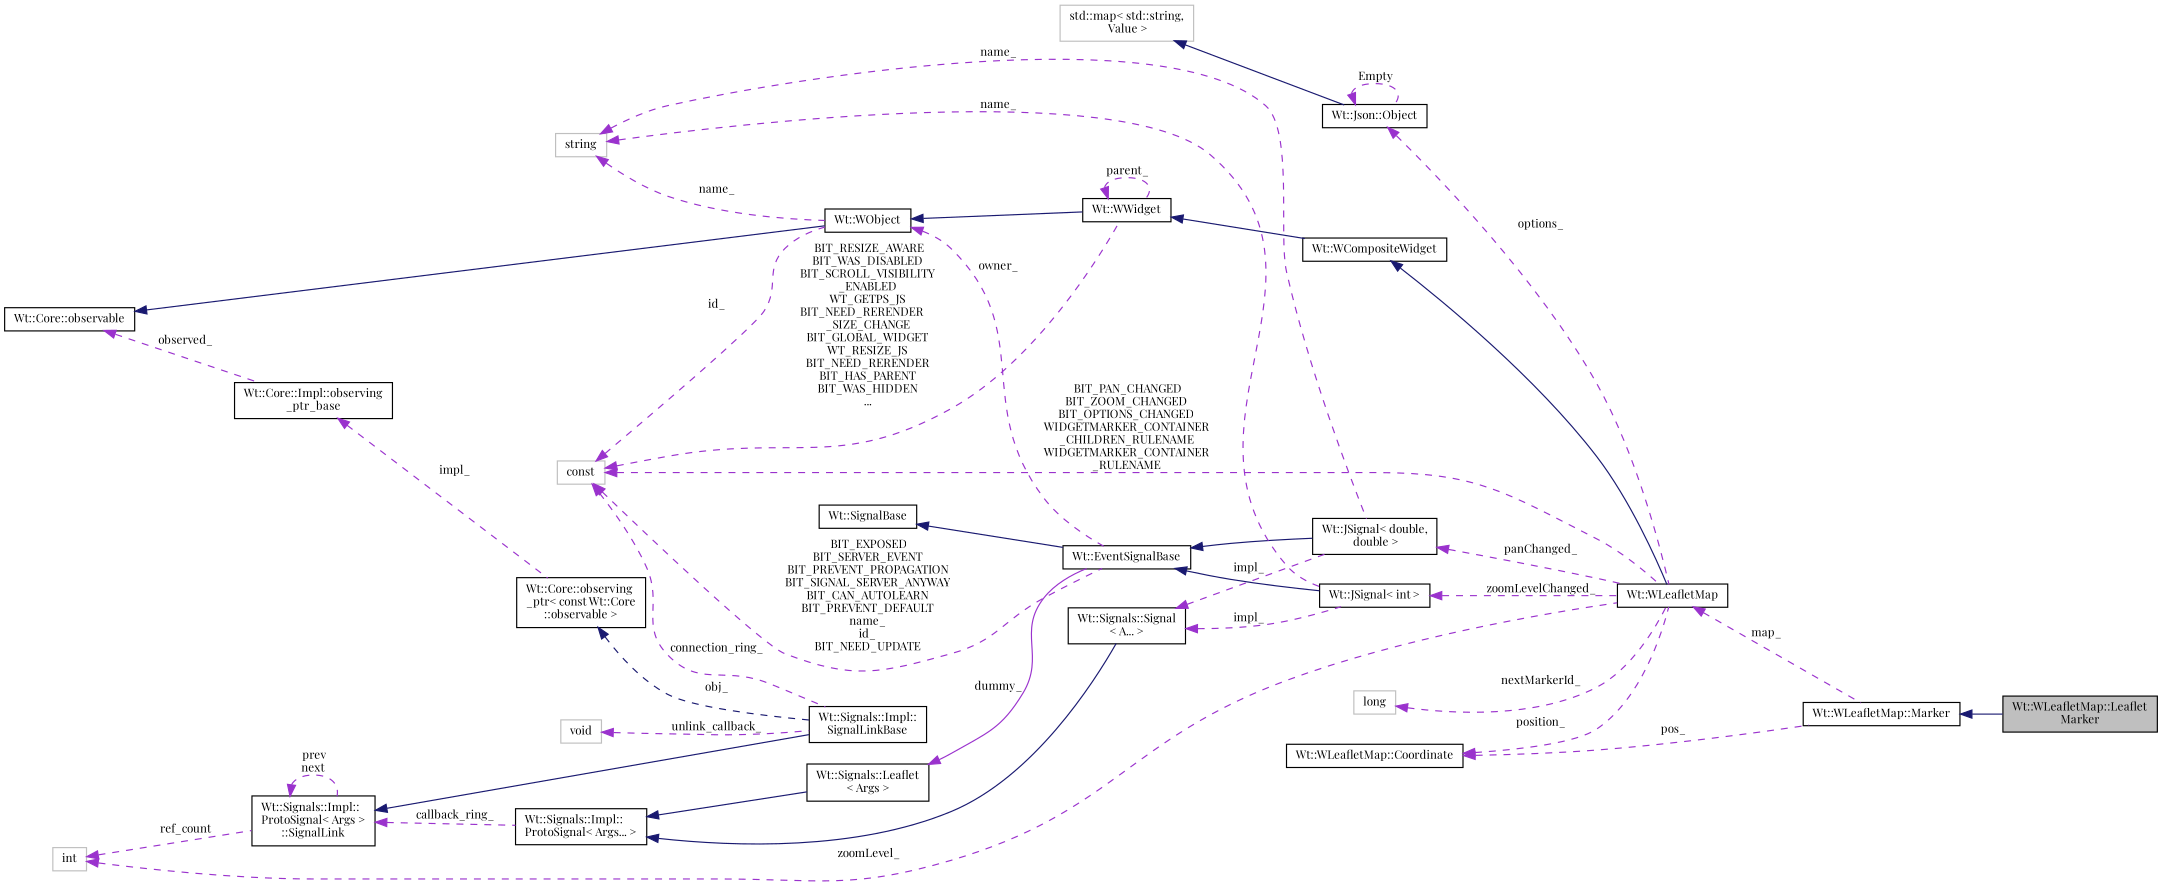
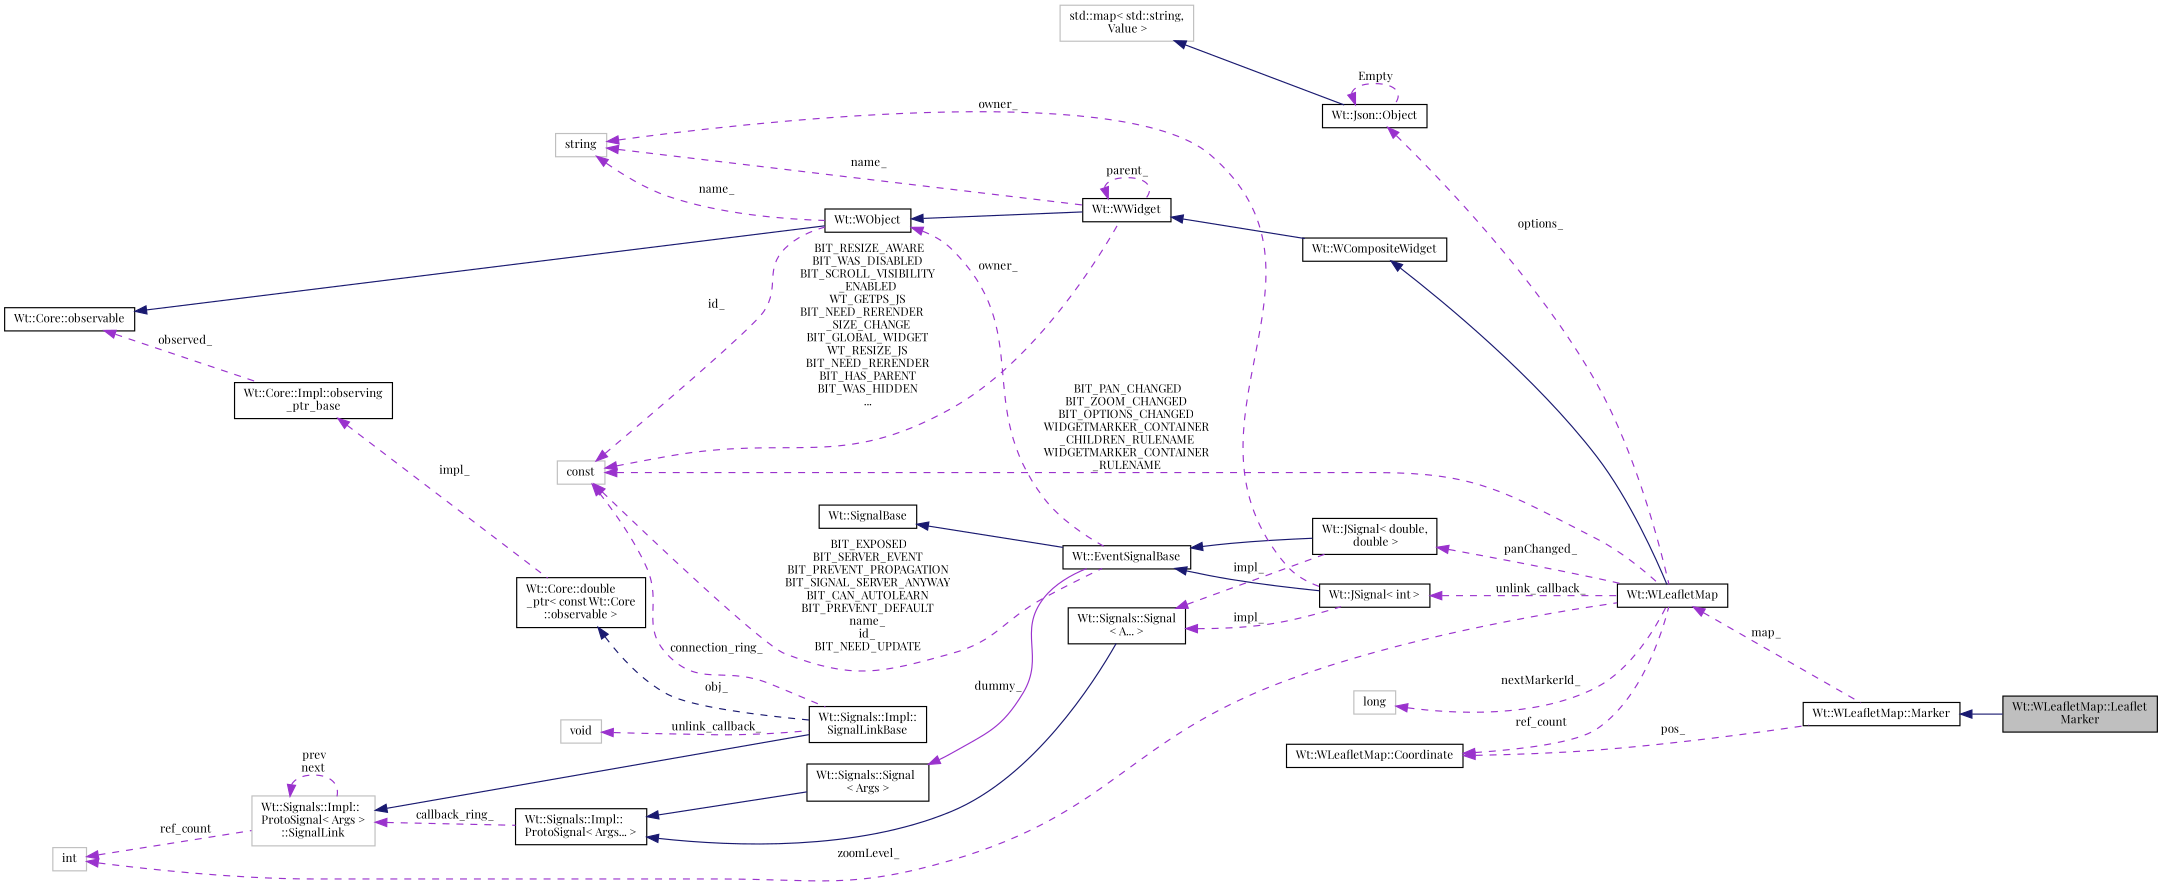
edge "Wt::JSignal< double, double >" -> "string": now "Wt::WWidget" -> "string"
edge "Wt::JSignal< int >" -> "string": label " name_" -> " owner_"
edge "Wt::WLeafletMap" -> "Wt::JSignal< int >": label " zoomLevelChanged_" -> " unlink_callback_"
node "Wt::Core::observing _ptr< const Wt::Core ::observable >": label "Wt::Core::observing _ptr< const Wt::Core ::observable >" -> "Wt::Core::double _ptr< const Wt::Core ::observable >"
edge "Wt::WLeafletMap" -> "Wt::WLeafletMap::Coordinate": label " position_" -> " ref_count"
node "Wt::Signals::Leaflet < Args >": label "Wt::Signals::Leaflet < Args >" -> "Wt::Signals::Signal < Args >"
node "Wt::Signals::Impl:: ProtoSignal< Args > ::SignalLink": color black -> grey75
